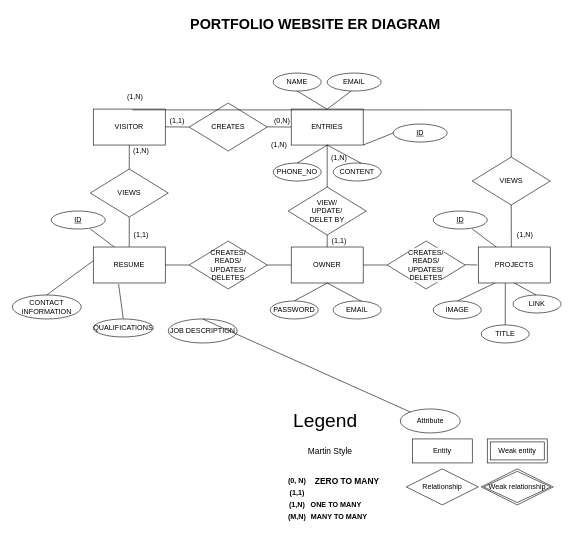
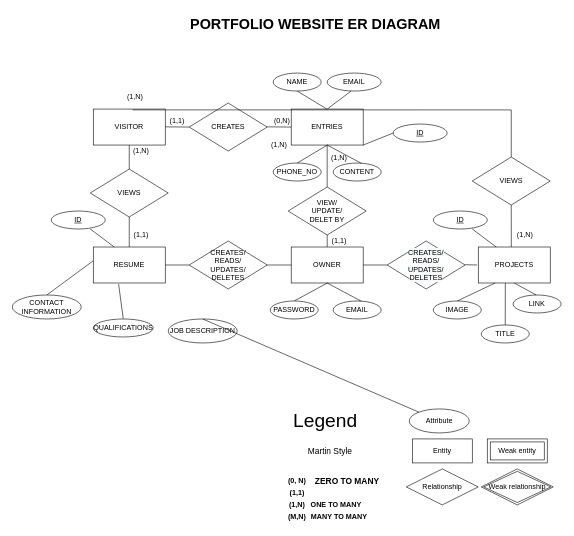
node "Attribute": moved (430, 421) -> (439, 421)
